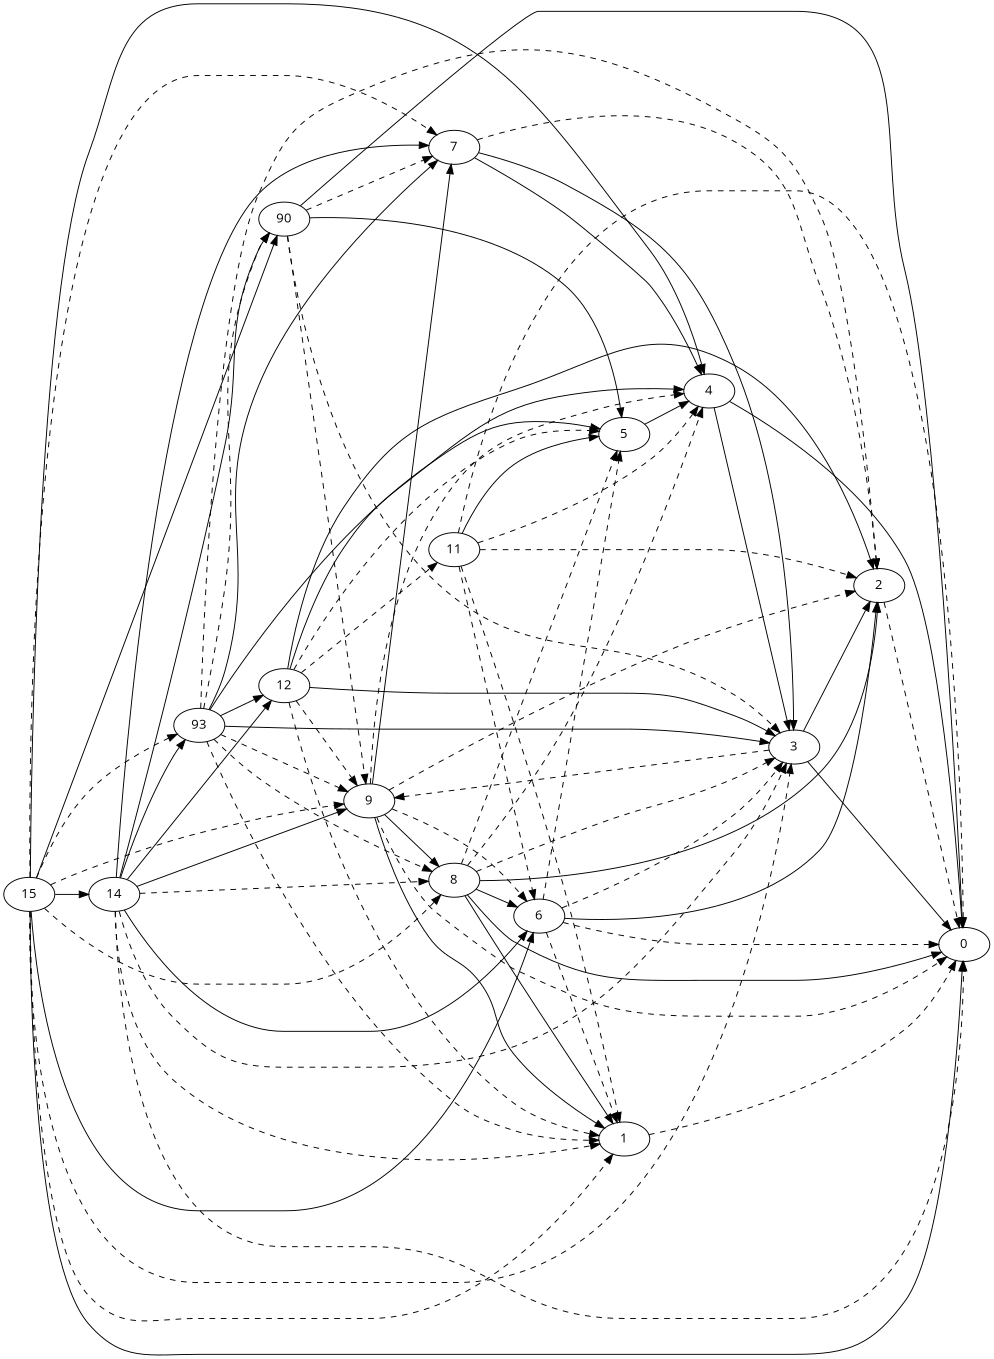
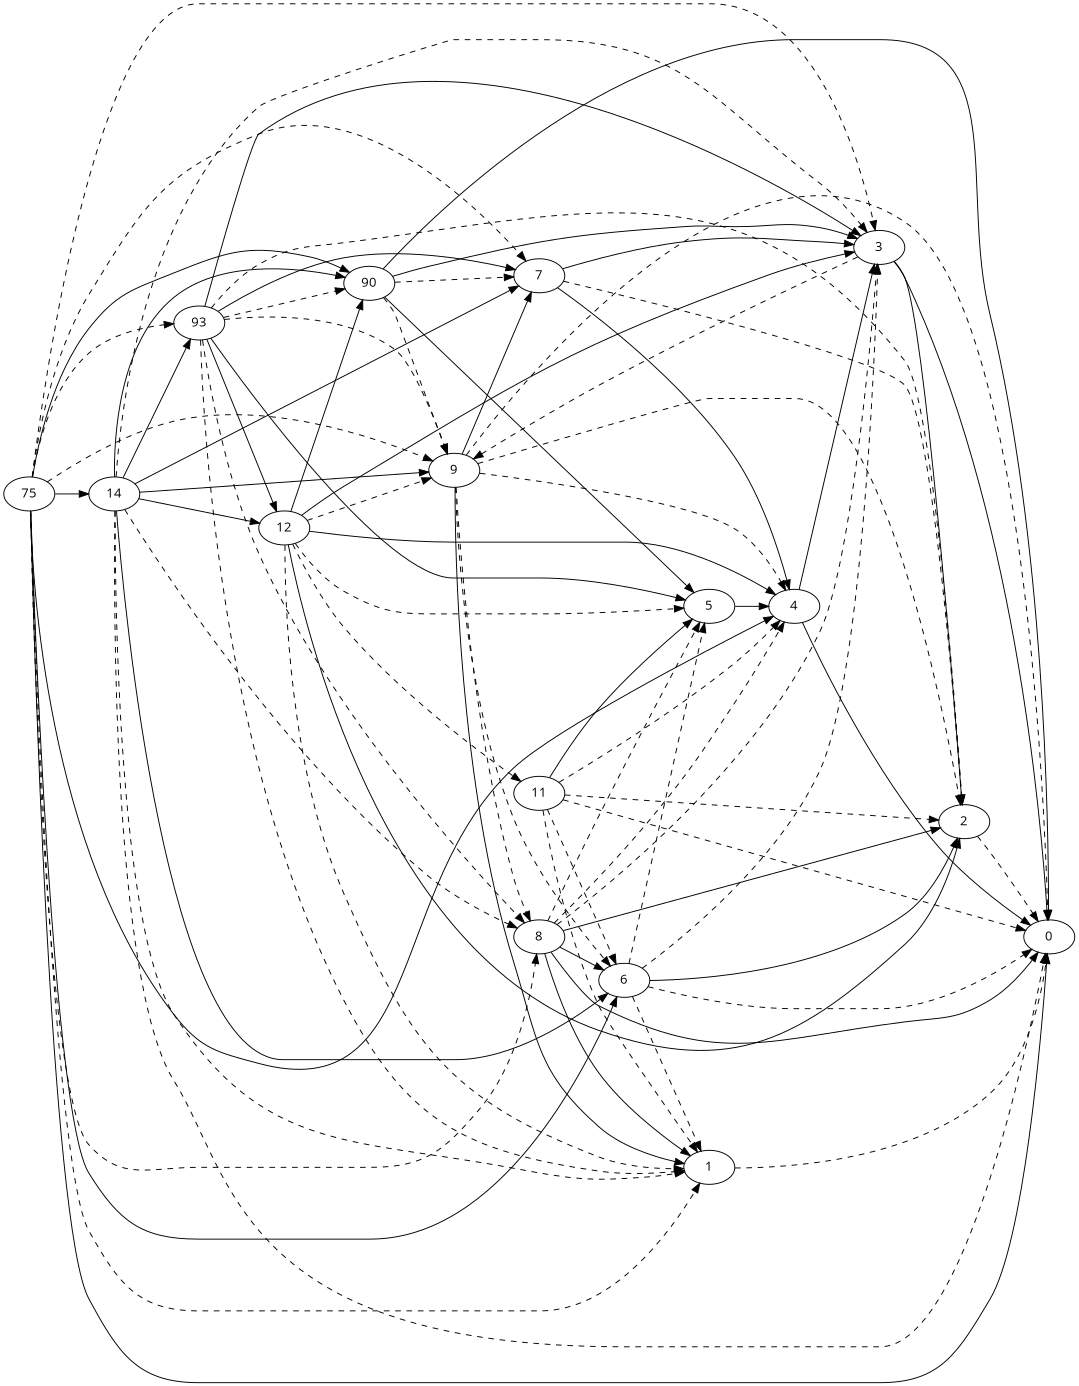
edge "12" -> "90": added
edge "90" -> "3": style dashed -> solid
edge "9" -> "8": style solid -> dashed
node "15": label "15" -> "75"
